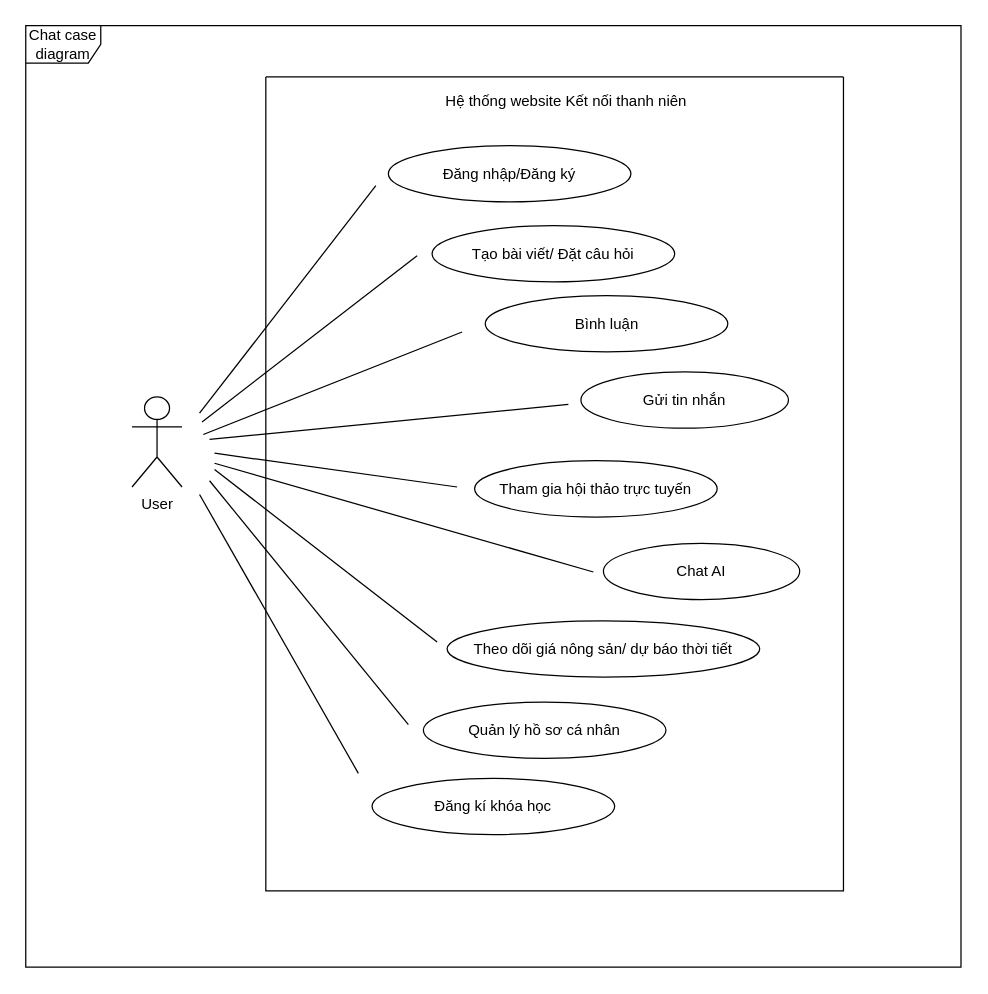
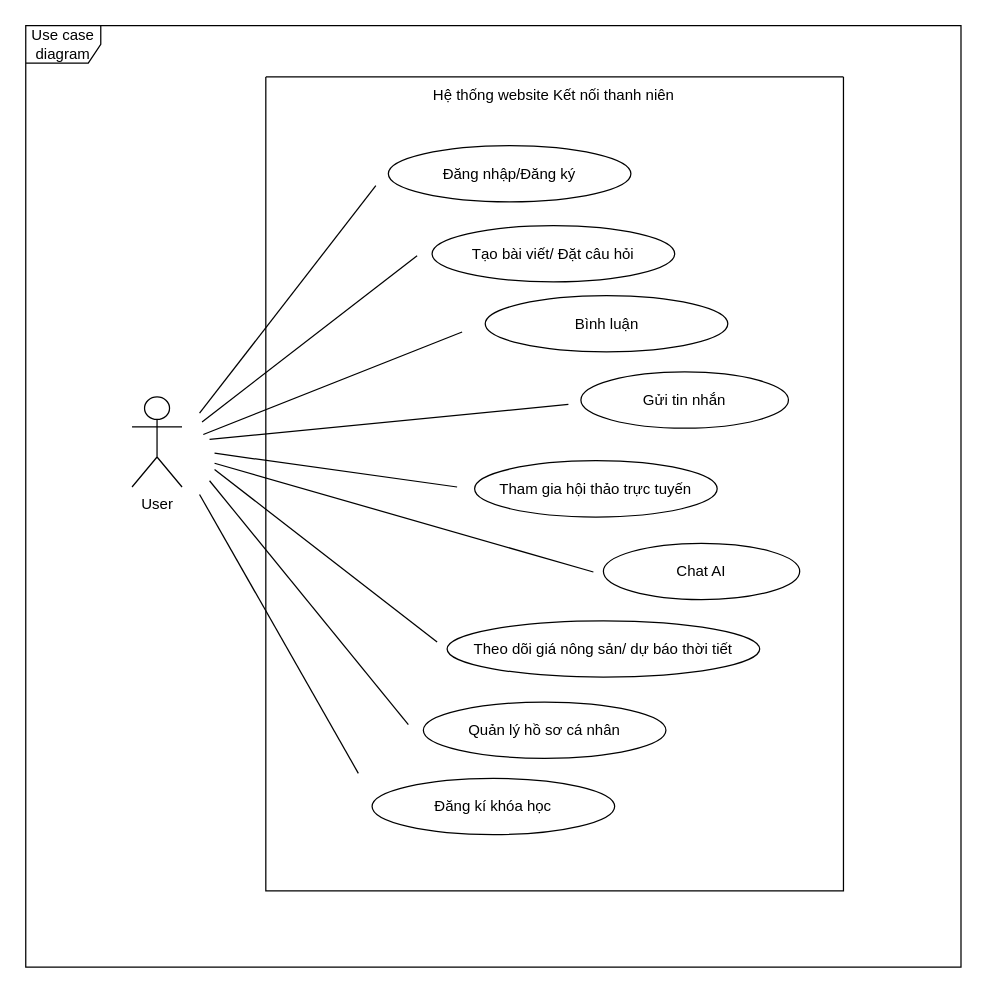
node "Chat case diagram": label "Chat case diagram" -> "Use case diagram"
node "Hệ thống website Kết nối thanh niên": moved (566, 102) -> (553, 96)
